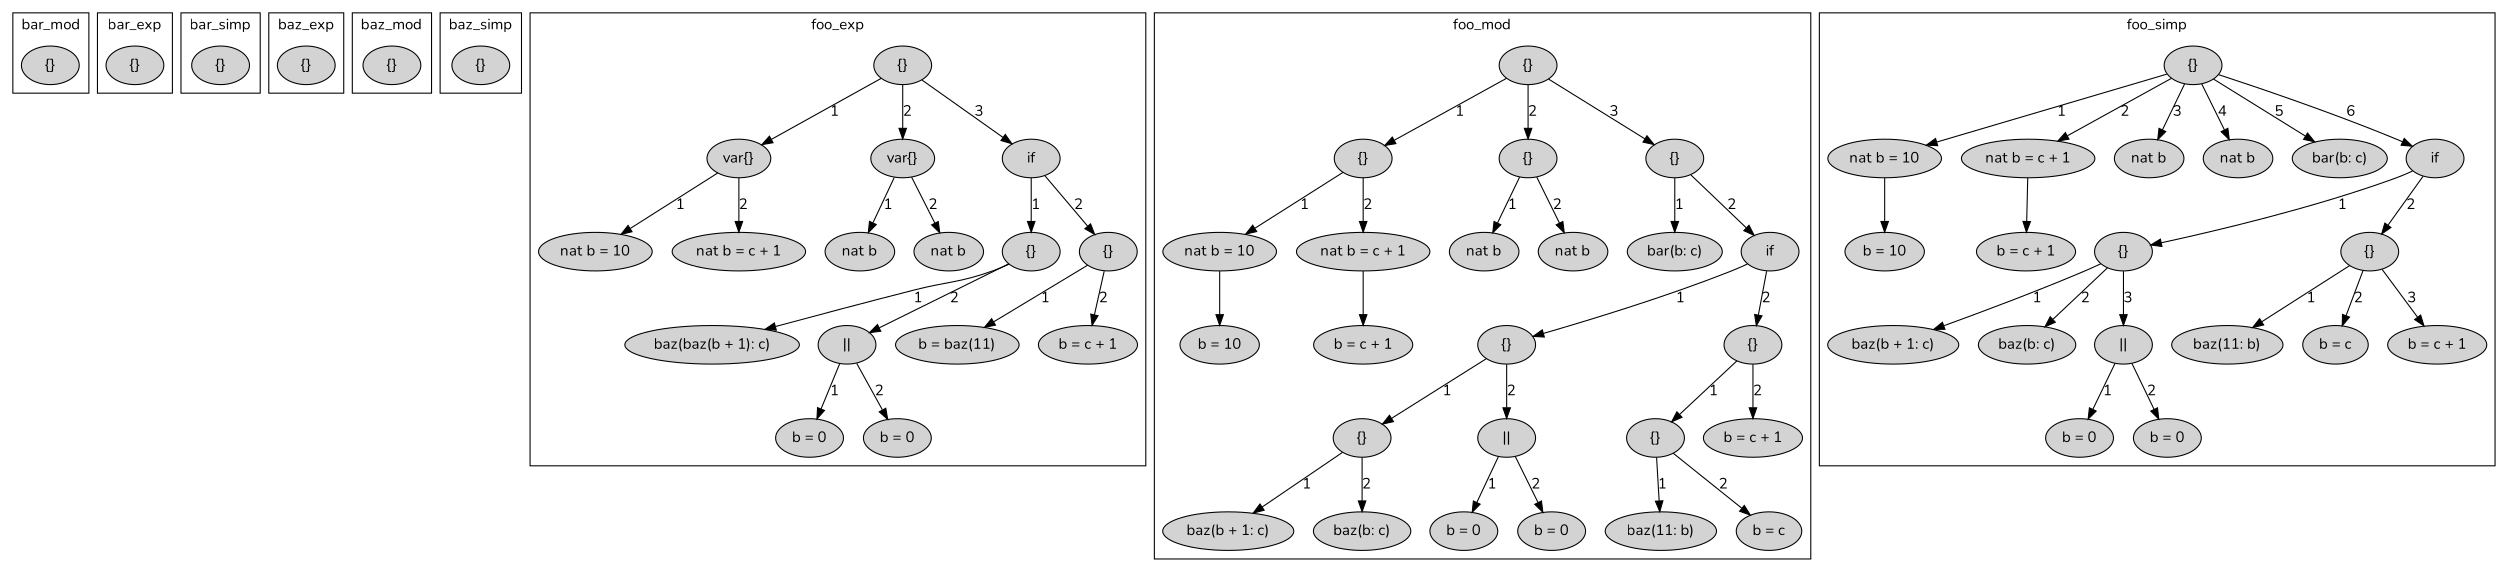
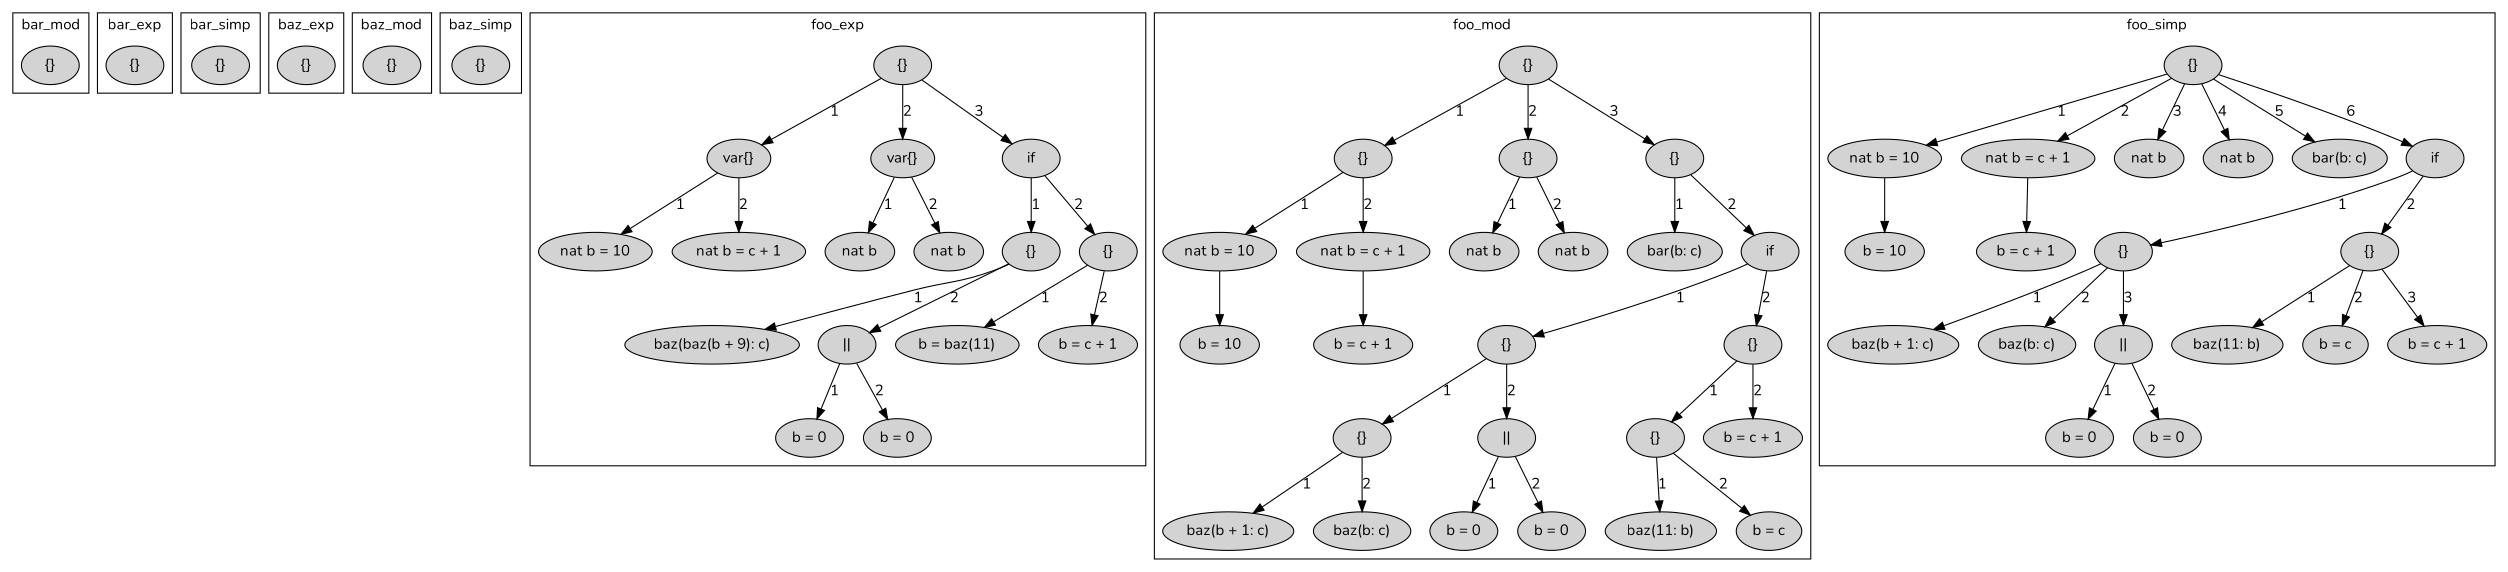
node "baz(baz(b + 1): c)": label "baz(baz(b + 1): c)" -> "baz(baz(b + 9): c)"
